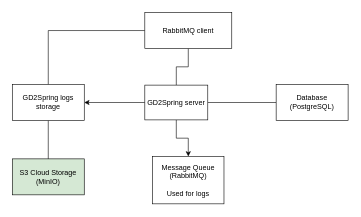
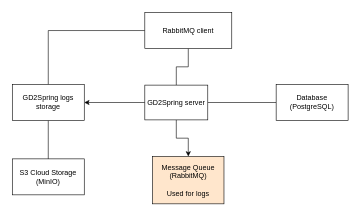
node "S3 Cloud Storage (MinIO)": fillcolor #d5e8d4 -> #ffffff
node "Message Queue (RabbitMQ) Used for logs": fillcolor #ffffff -> #ffe6cc
